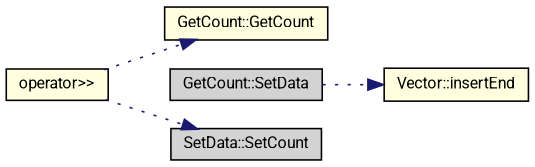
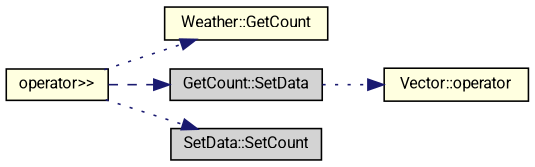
node "GetCount::GetCount": label "GetCount::GetCount" -> "Weather::GetCount"
edge "operator>>" -> "GetCount::SetData": added
node "Vector::insertEnd": label "Vector::insertEnd" -> "Vector::operator"
